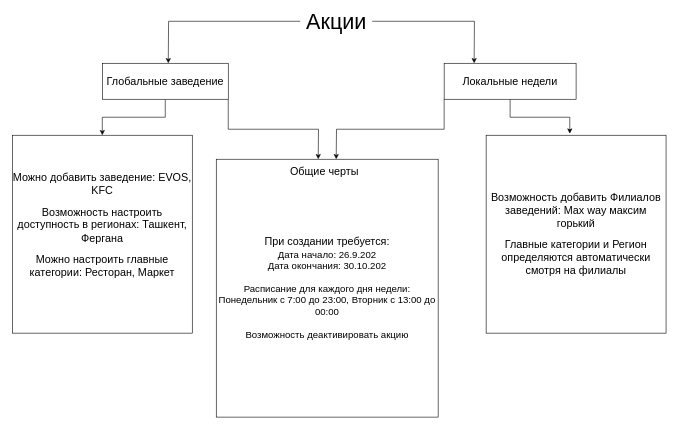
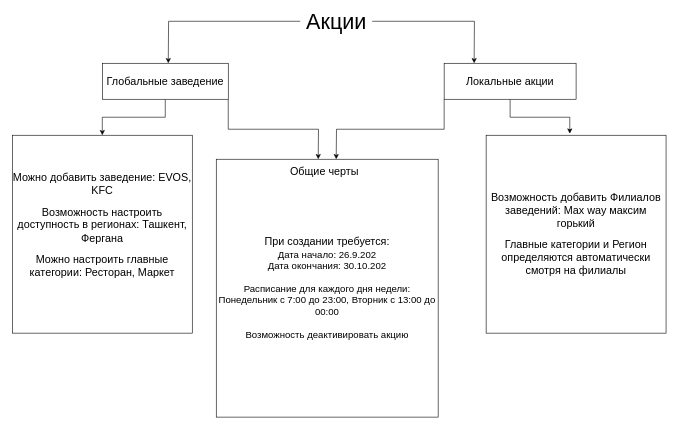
node "Локальные недели": label "Локальные недели" -> "Локальные акции"
